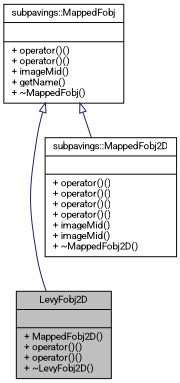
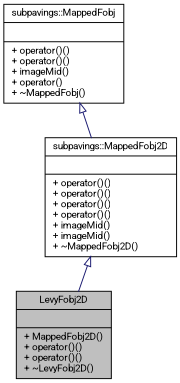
node "subpavings::MappedFobj": text "+ getName()" -> "+ operator()"
edge "LevyFobj2D" -> "subpavings::MappedFobj": now "LevyFobj2D" -> "subpavings::MappedFobj2D"
